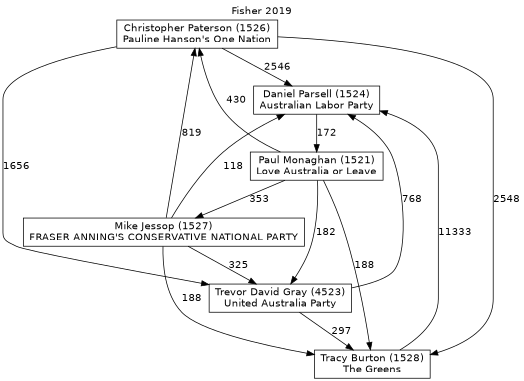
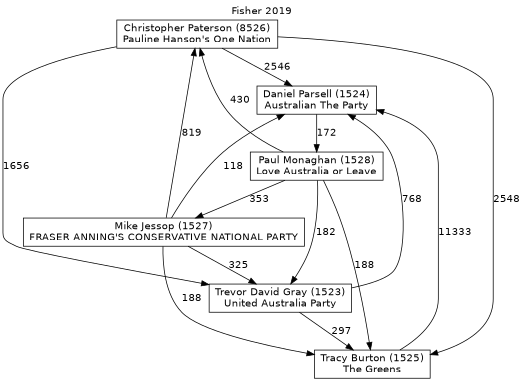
node "Christopher Paterson (1526) Pauline Hanson's One Nation": label "Christopher Paterson (1526) Pauline Hanson's One Nation" -> "Christopher Paterson (8526) Pauline Hanson's One Nation"
node "Daniel Parsell (1524) Australian Labor Party": label "Daniel Parsell (1524) Australian Labor Party" -> "Daniel Parsell (1524) Australian The Party"
node "Paul Monaghan (1521) Love Australia or Leave": label "Paul Monaghan (1521) Love Australia or Leave" -> "Paul Monaghan (1528) Love Australia or Leave"
node "Trevor David Gray (4523) United Australia Party": label "Trevor David Gray (4523) United Australia Party" -> "Trevor David Gray (1523) United Australia Party"
node "Tracy Burton (1528) The Greens": label "Tracy Burton (1528) The Greens" -> "Tracy Burton (1525) The Greens"
